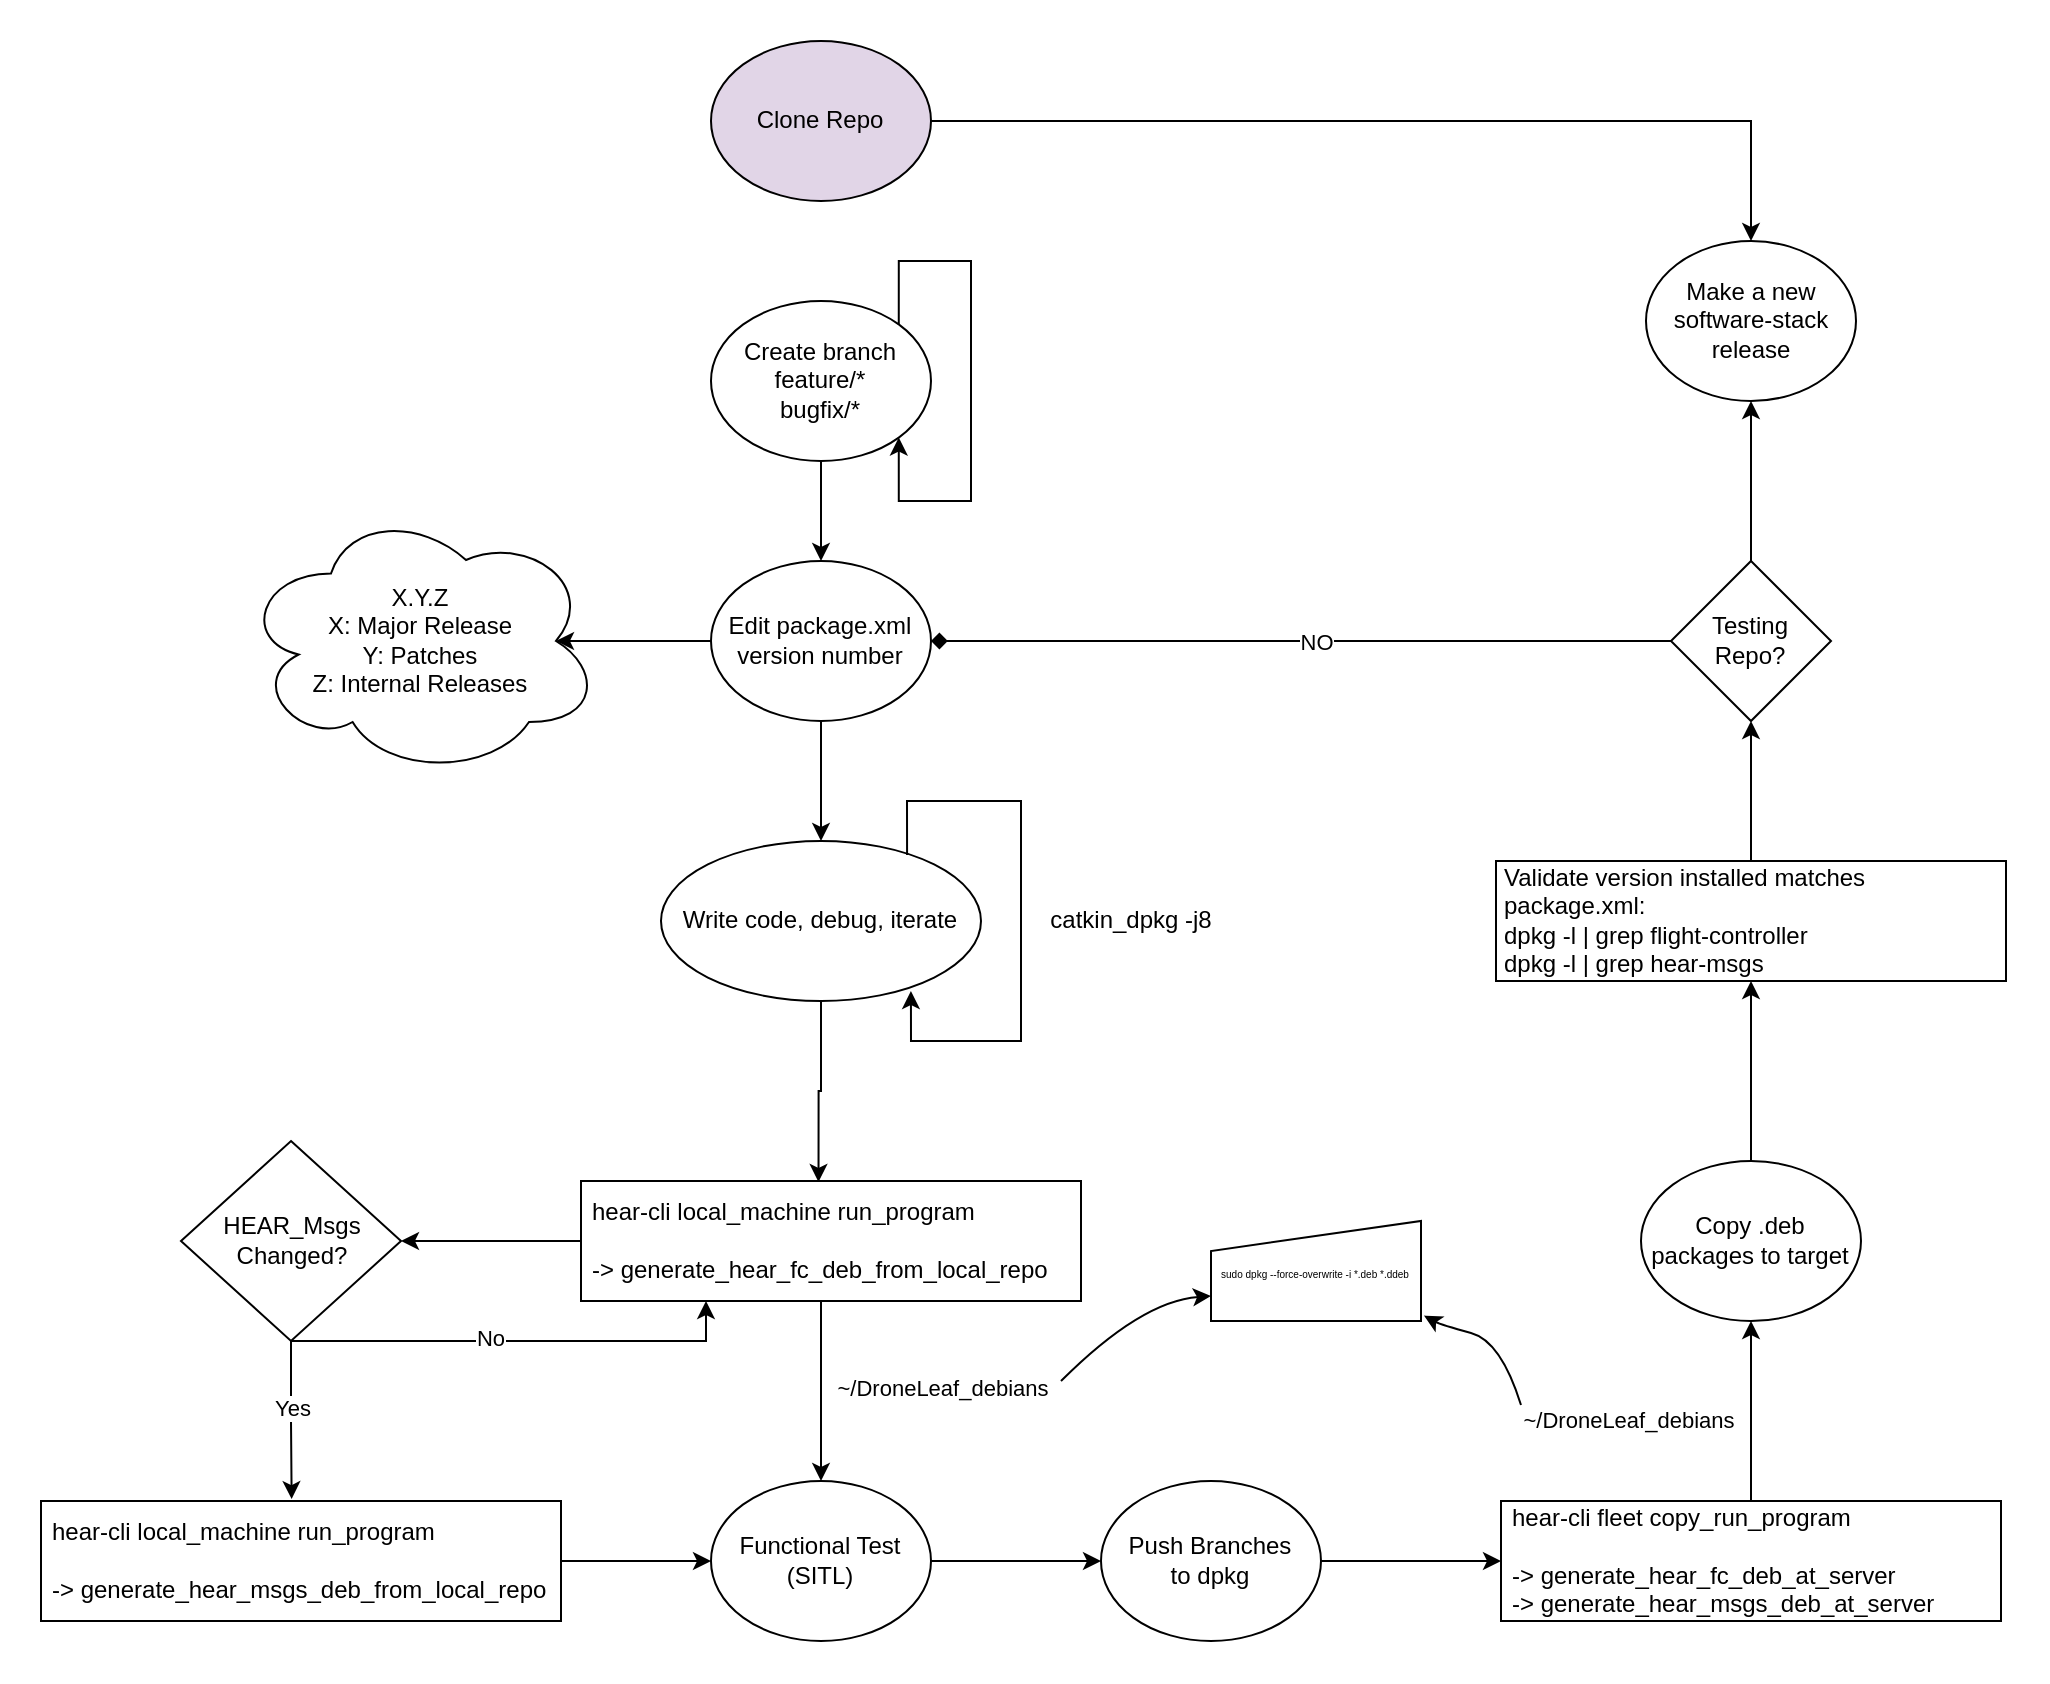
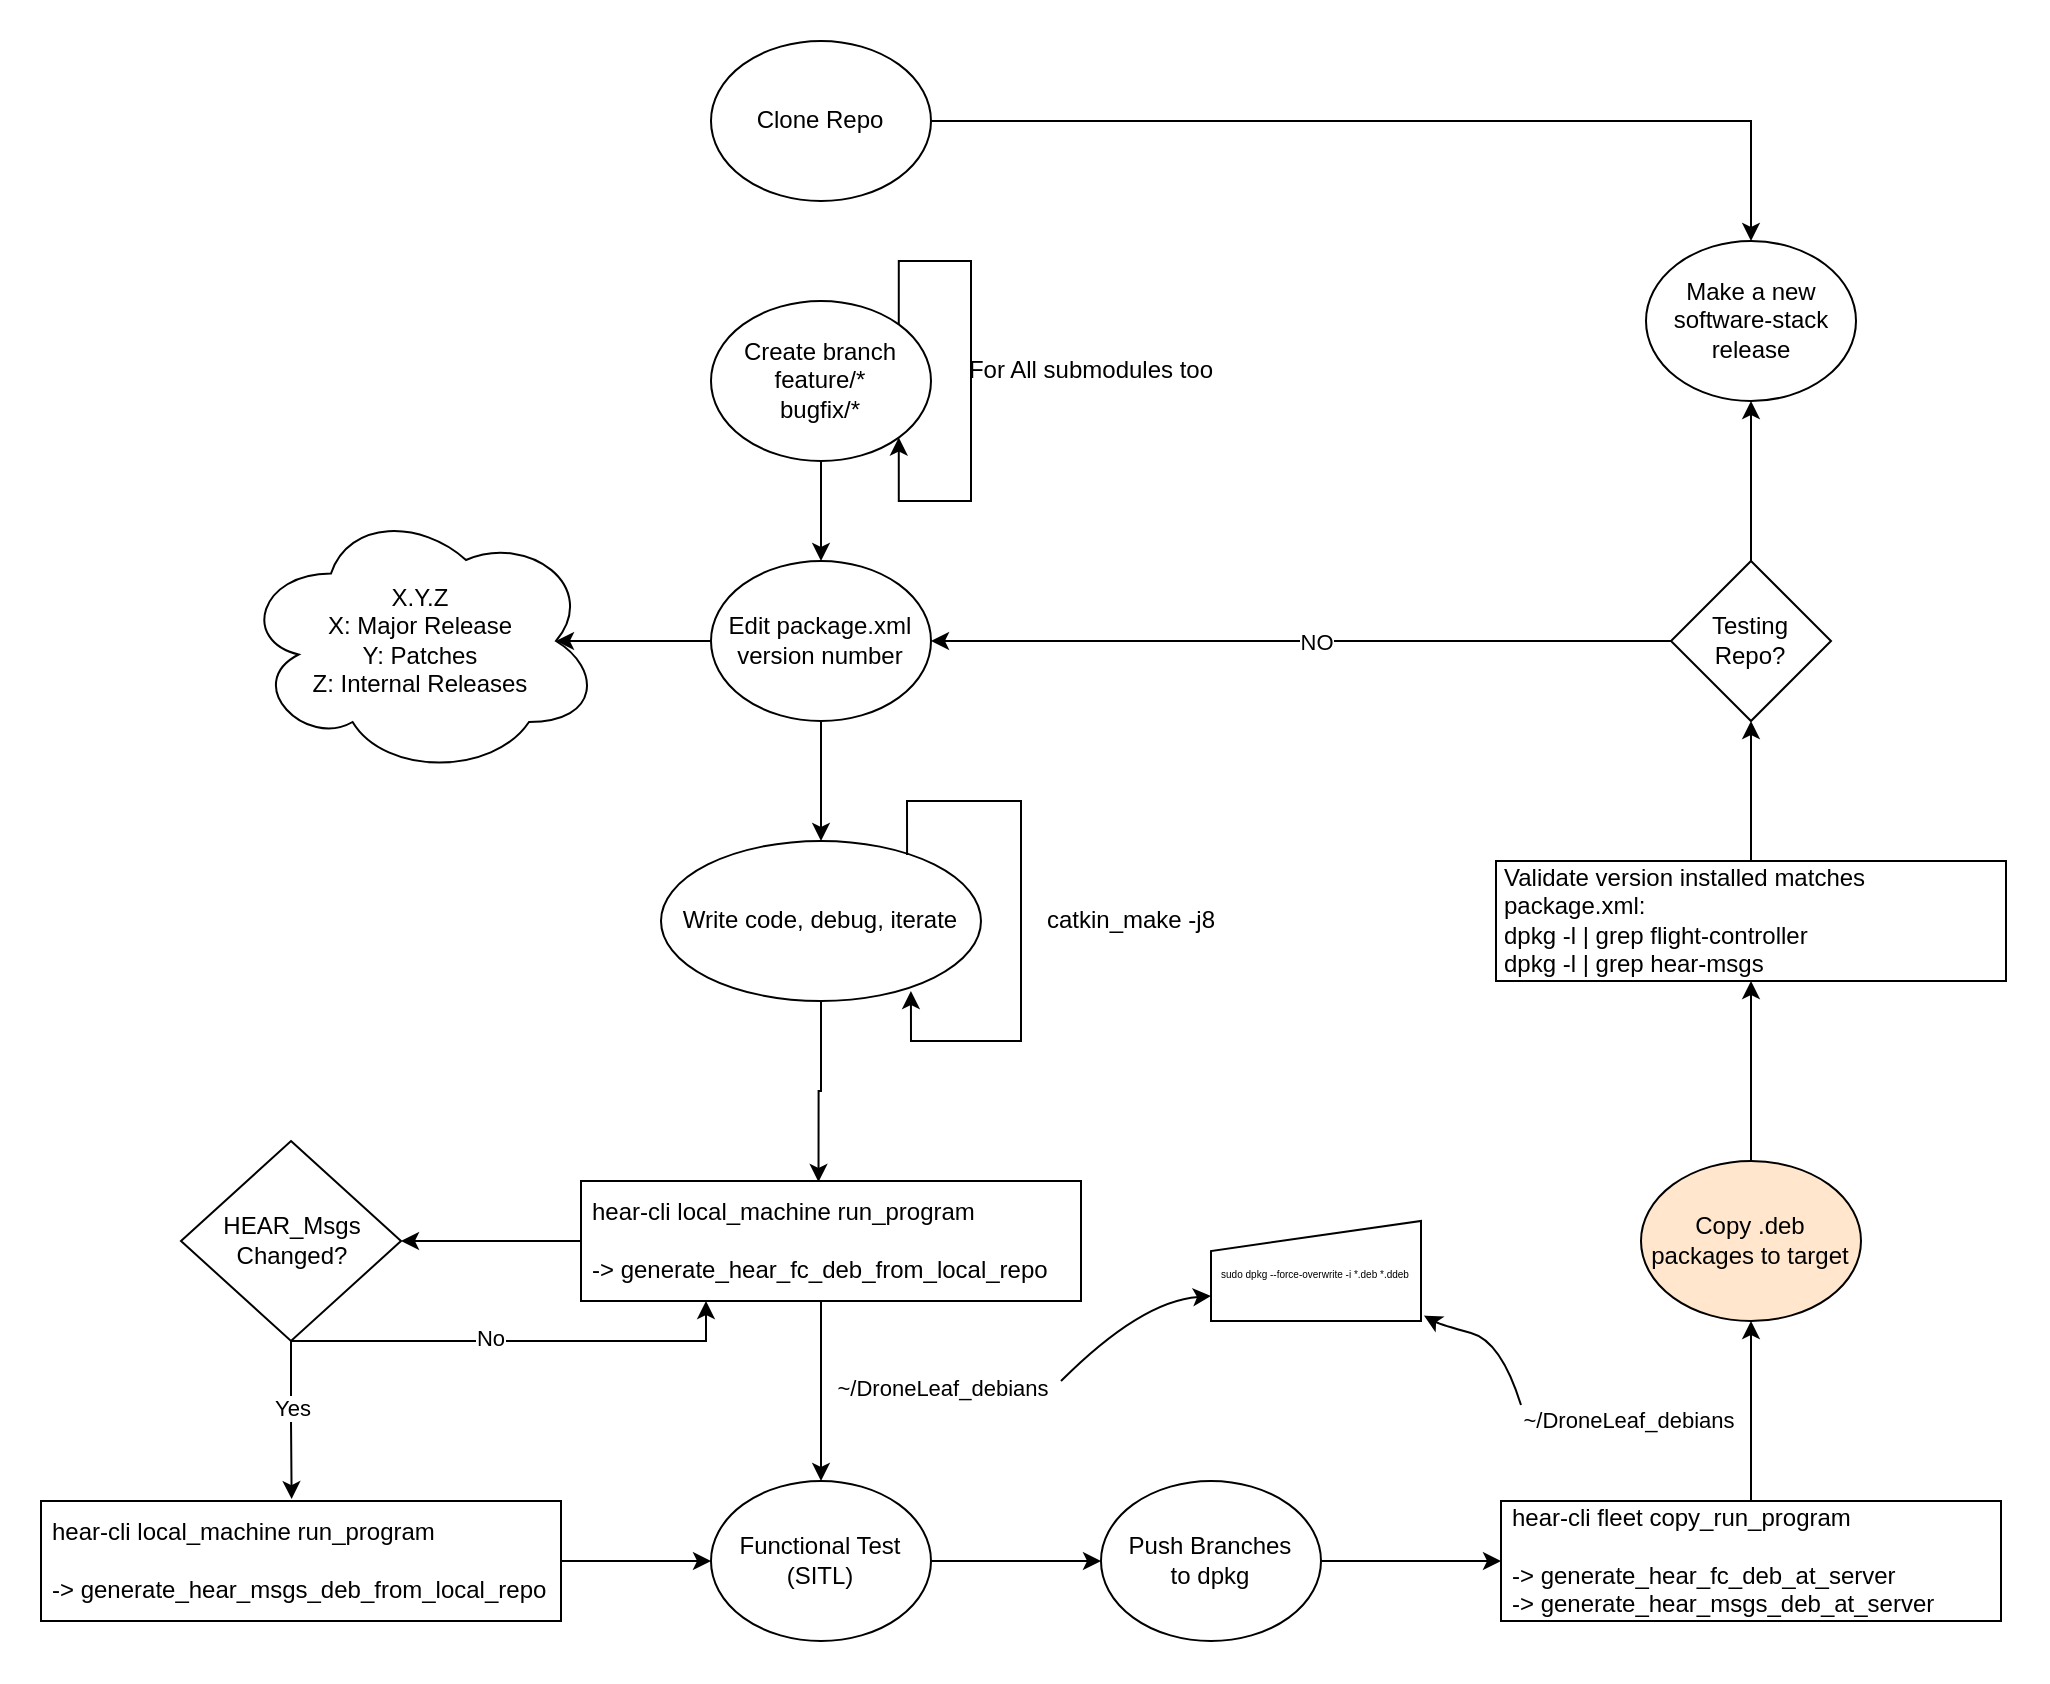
node "Clone Repo": fillcolor #e1d5e7 -> #ffffff
node "For All submodules too": added
edge "Testing Repo?" -> "Edit package.xml version number": arrowhead diamond -> classic
node "catkin_dpkg -j8": label "catkin_dpkg -j8" -> "catkin_make -j8"
node "Copy .deb packages to target": fillcolor #ffffff -> #ffe6cc
